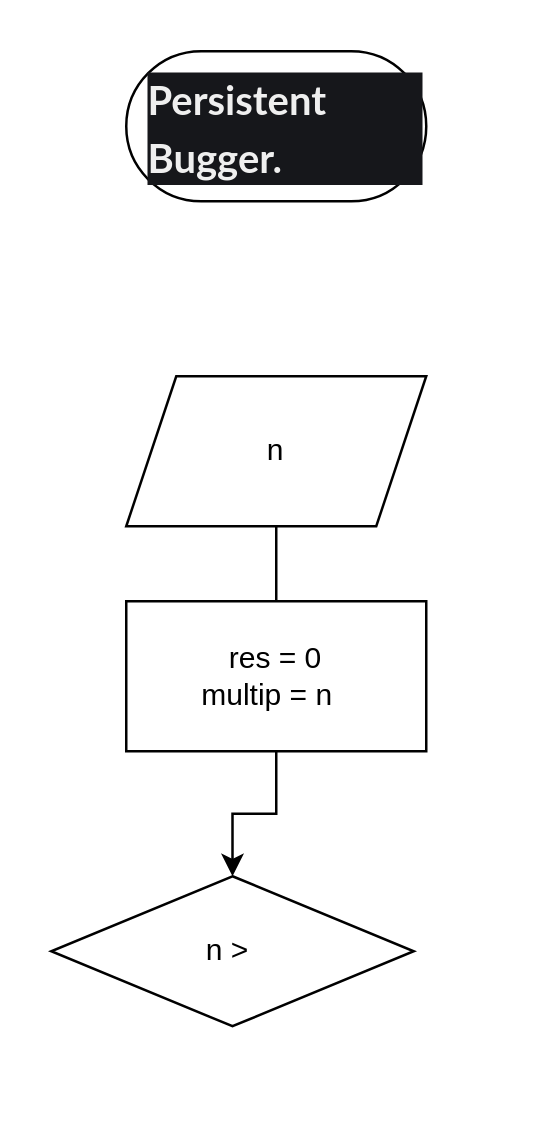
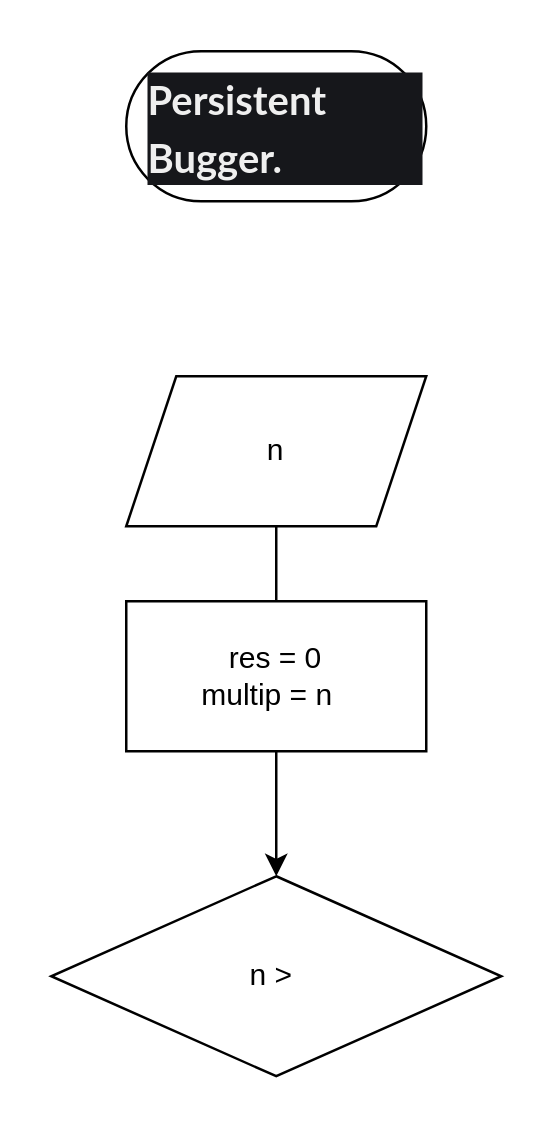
node "n >": size 363x150 -> 450x200
